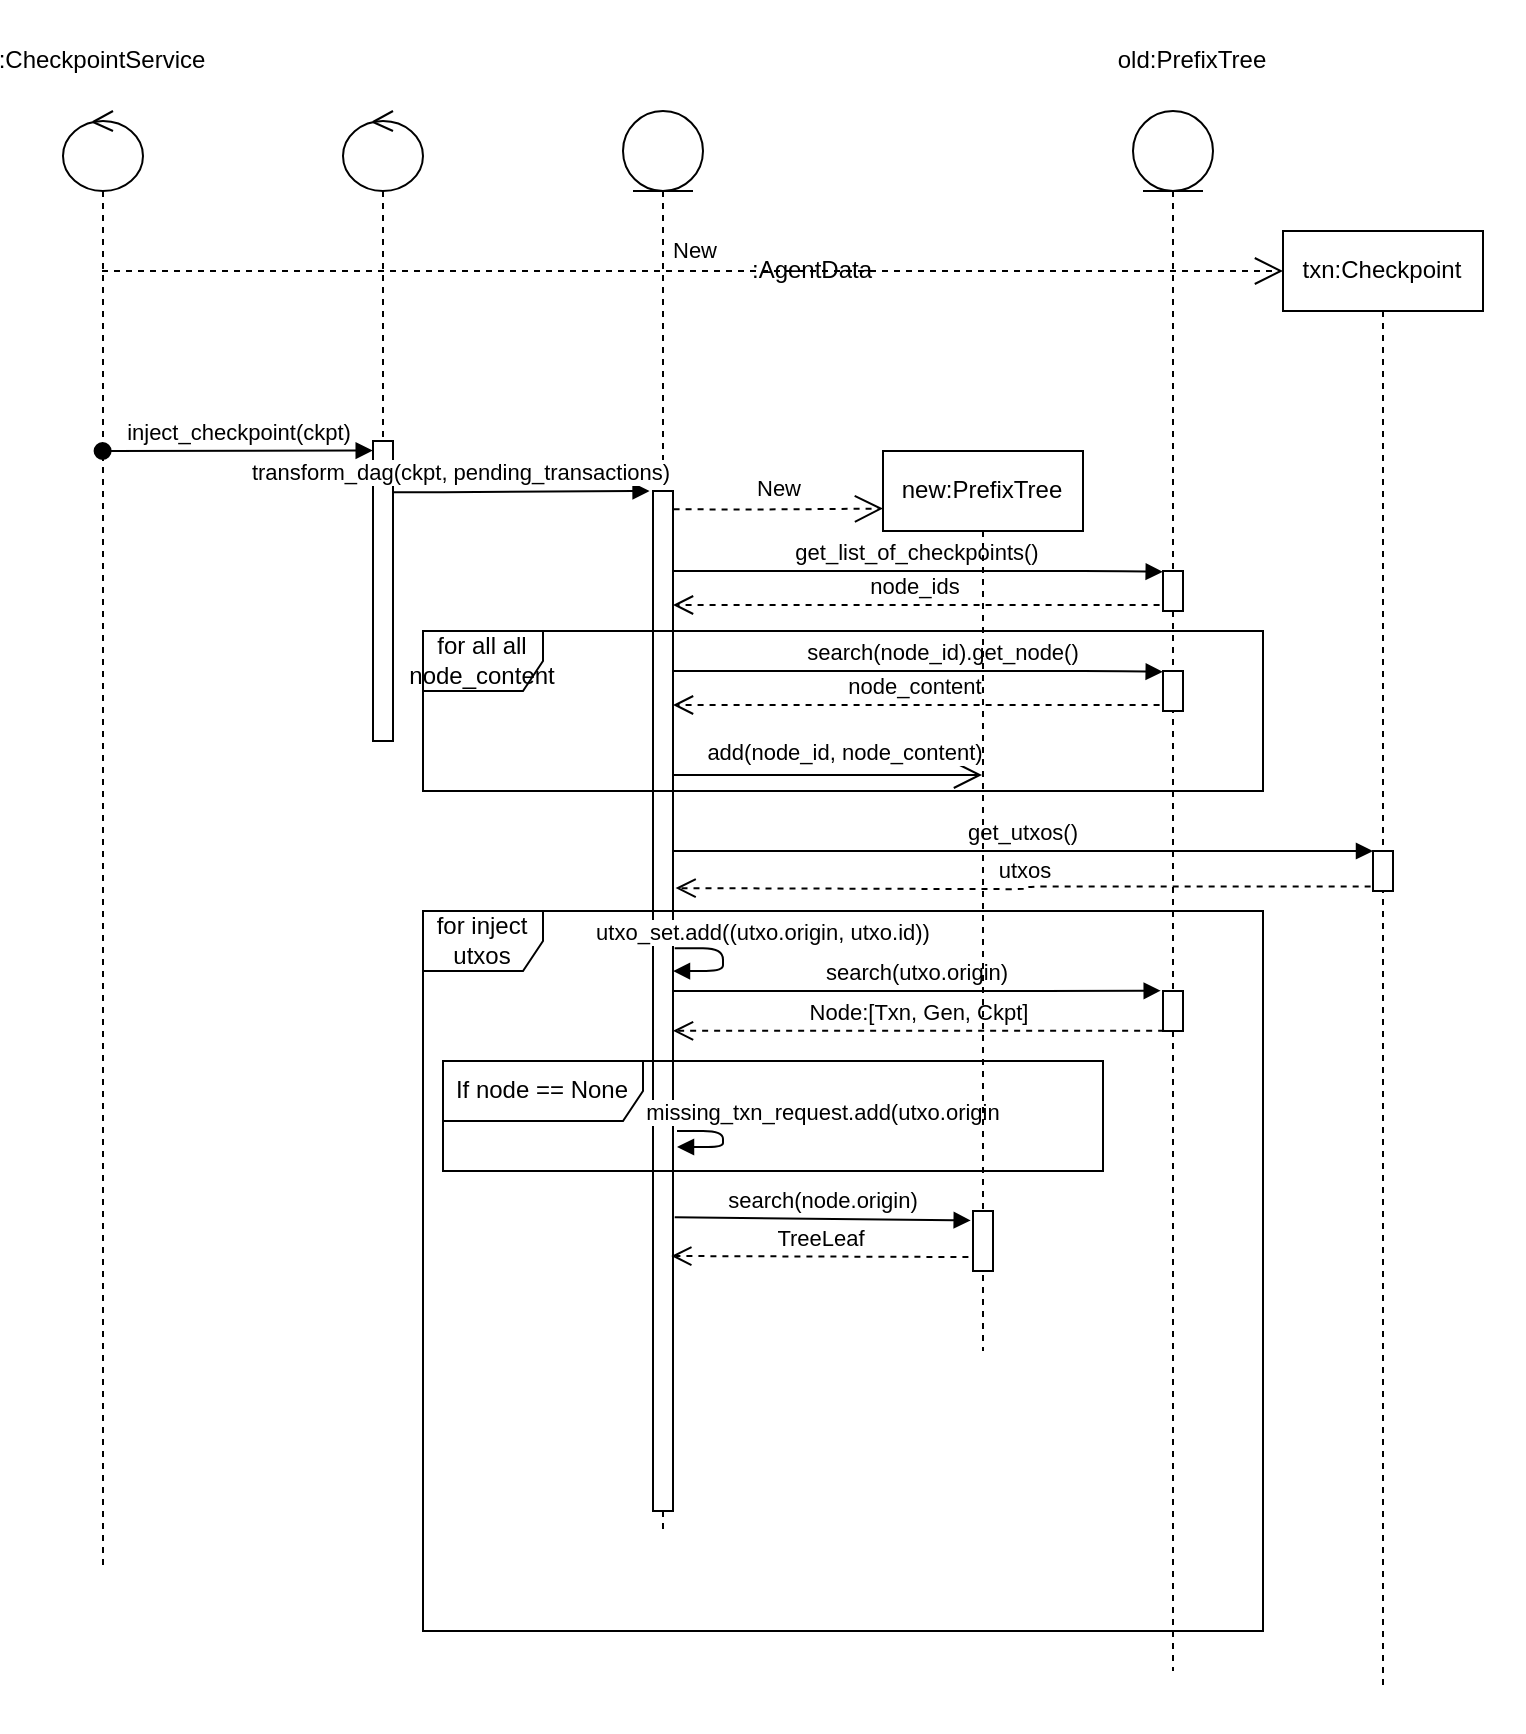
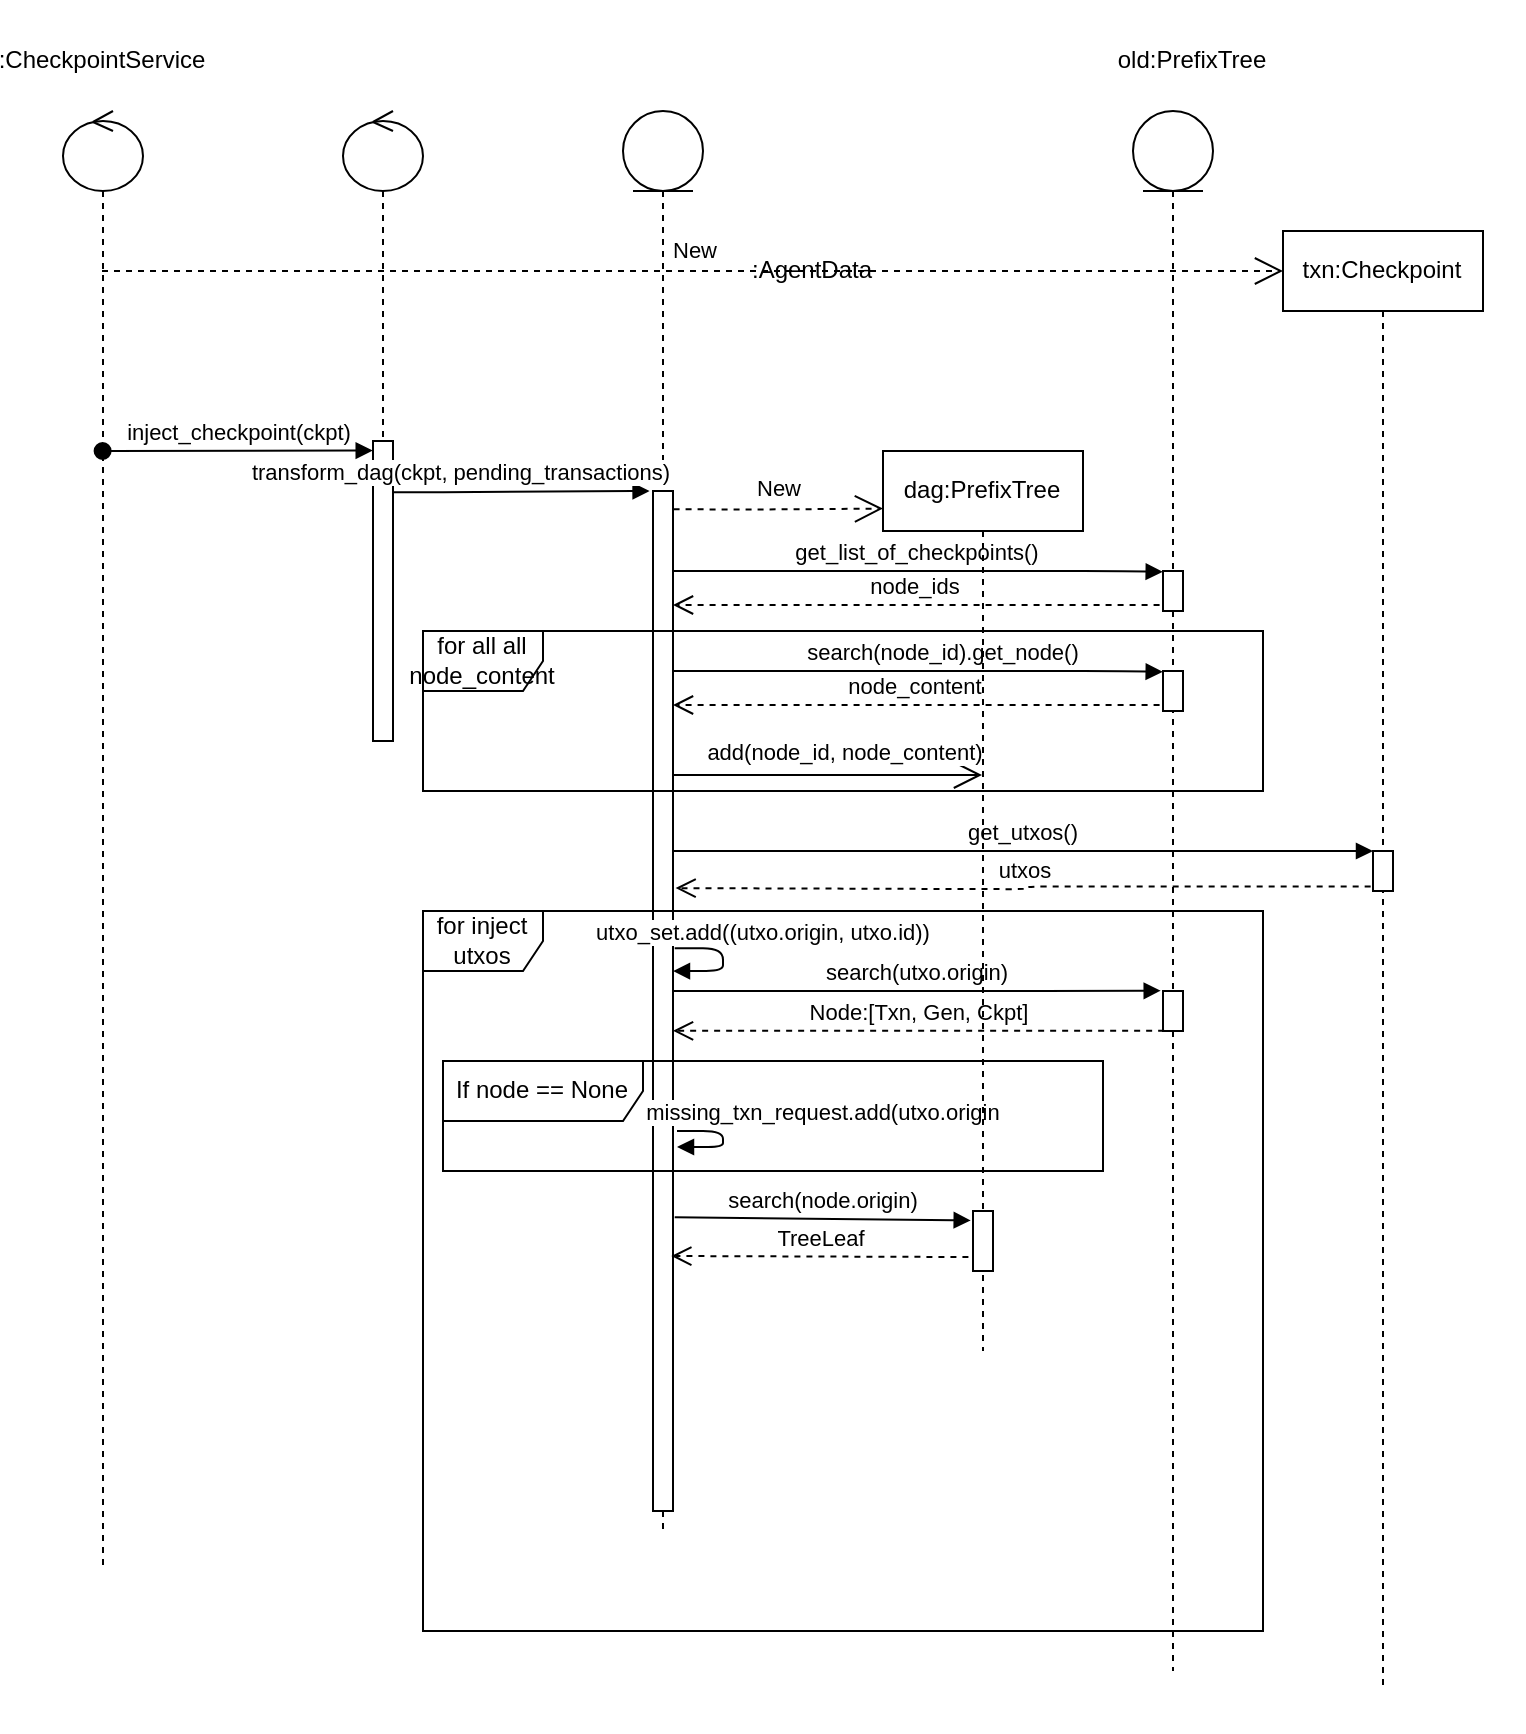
node "new:PrefixTree": label "new:PrefixTree" -> "dag:PrefixTree"
